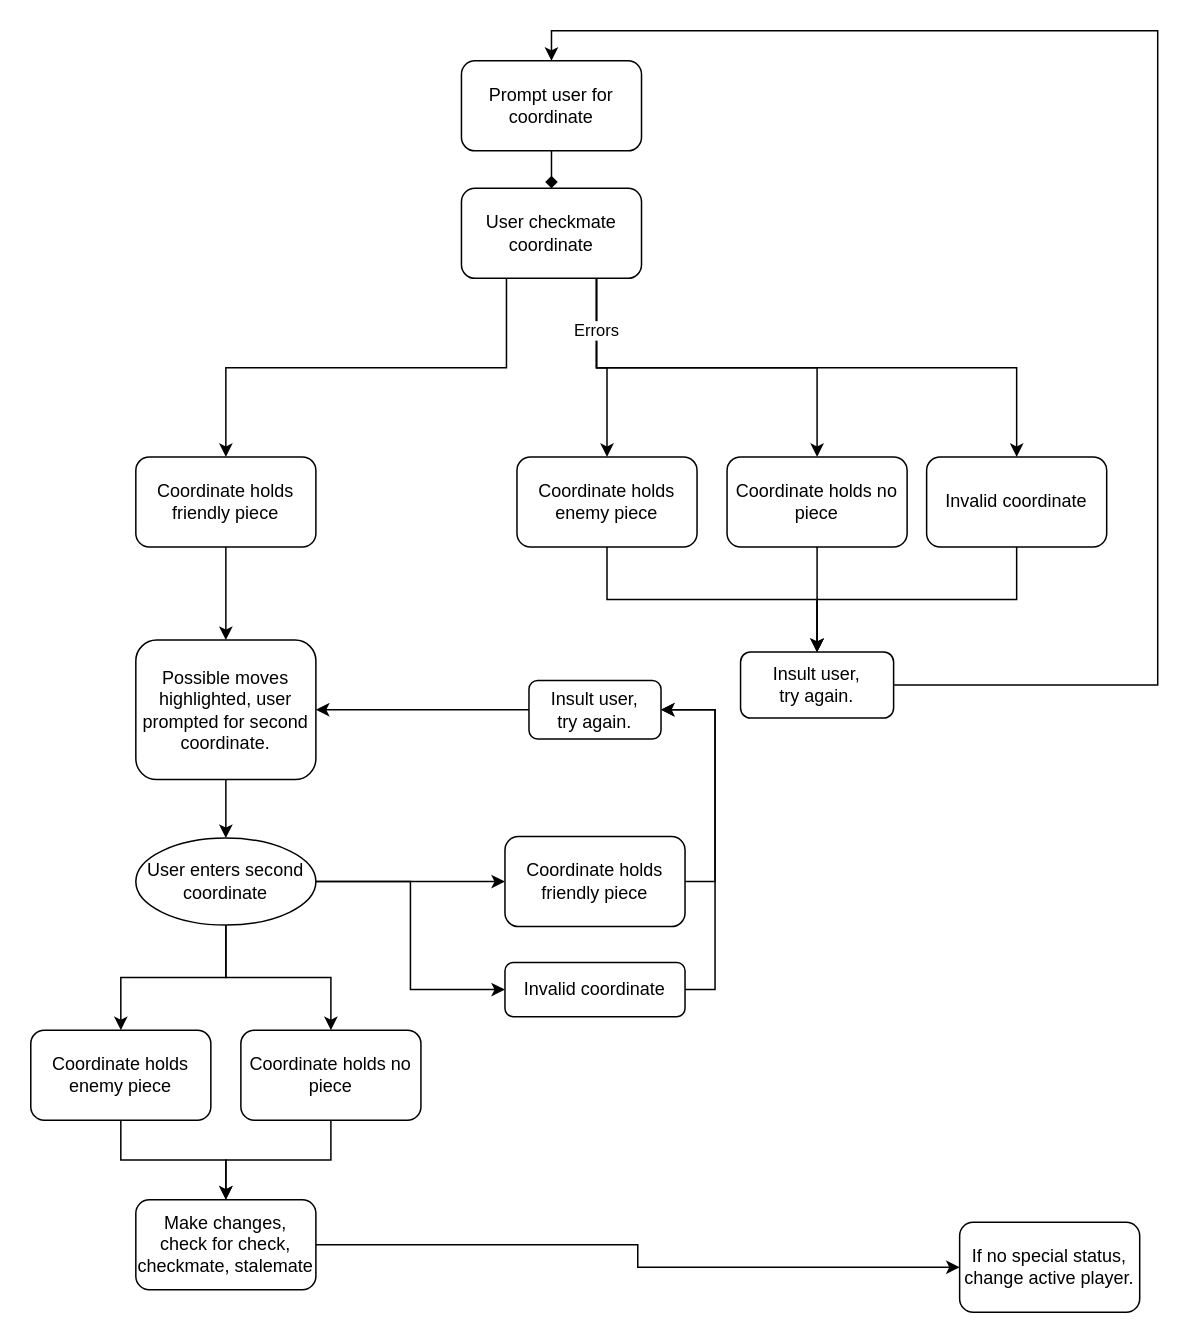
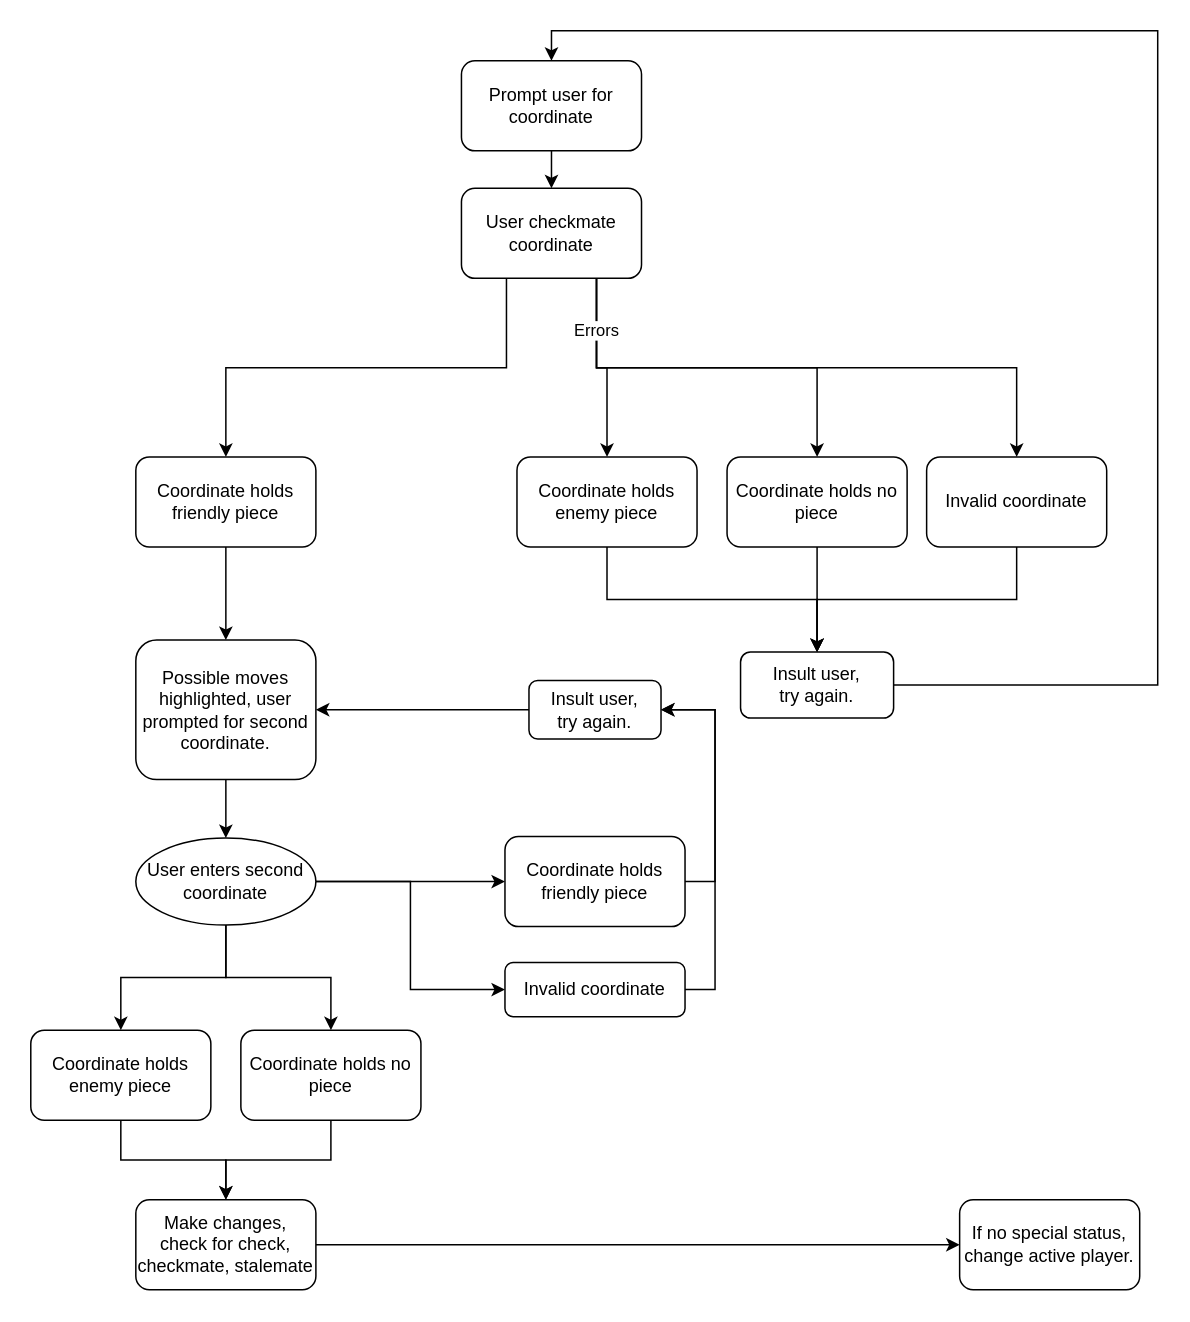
edge "Prompt user for coordinate" -> "User checkmate coordinate": arrowhead diamond -> classic
node "If no special status, change active player.": moved (1049, 1267) -> (1049, 1244)
